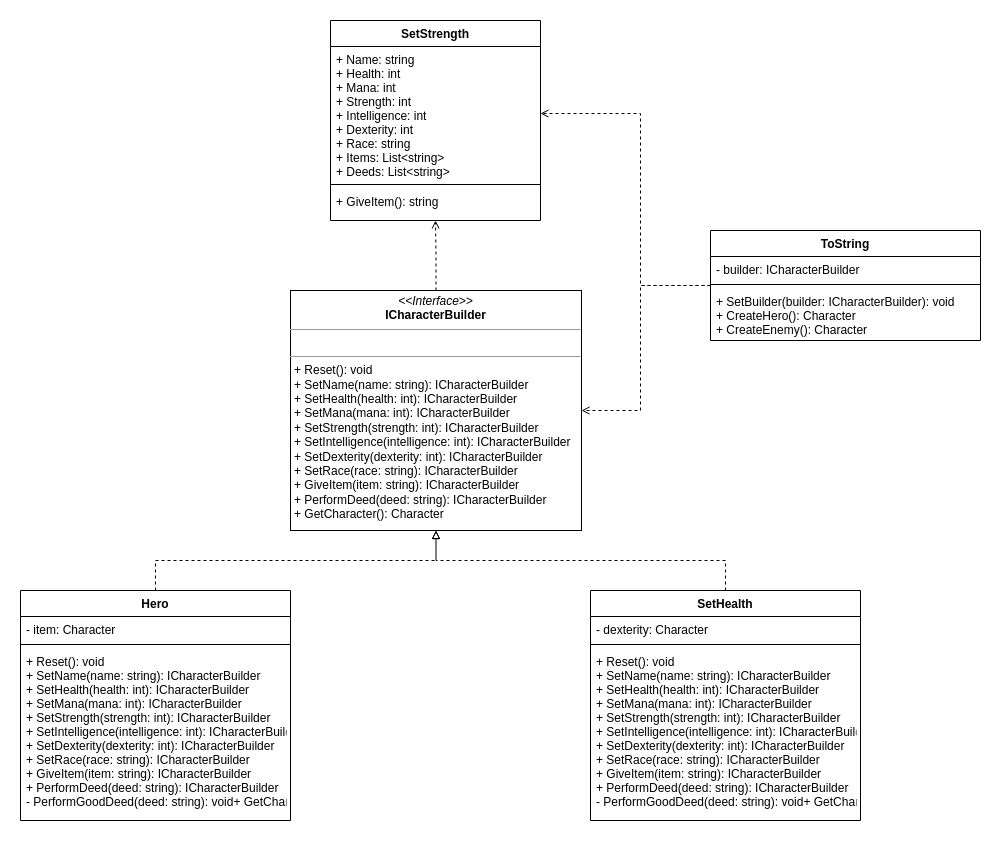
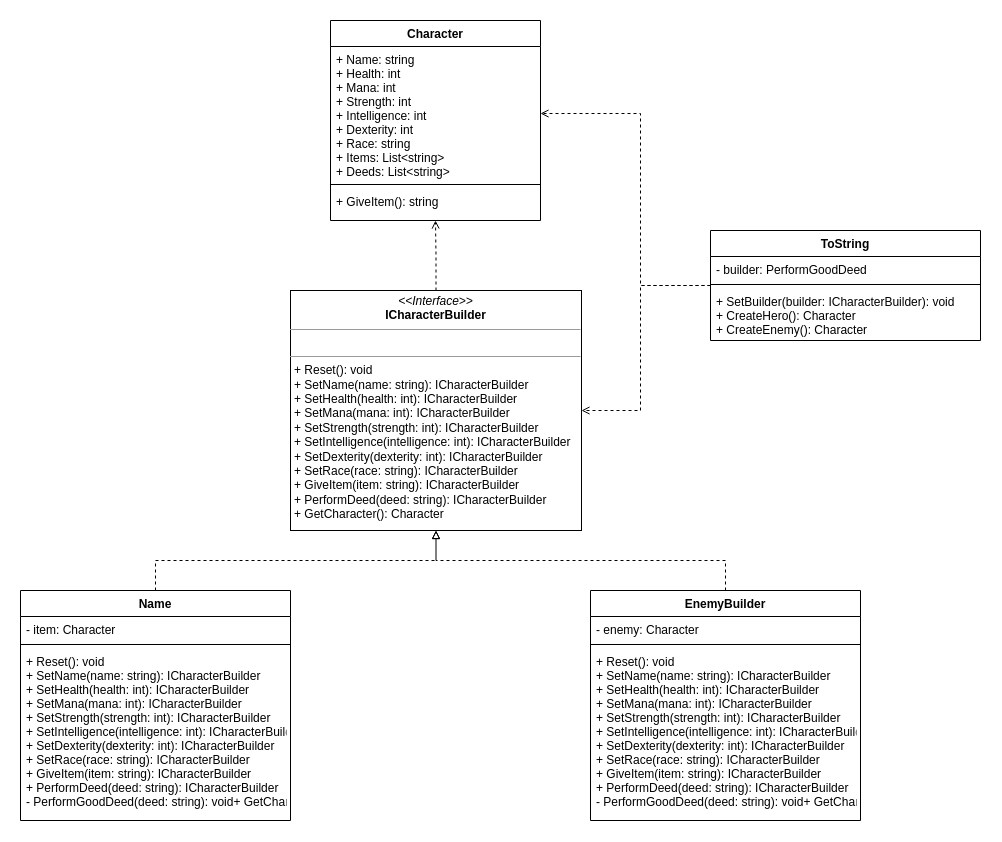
node "SetStrength": label "SetStrength" -> "Character"
node "- builder: ICharacterBuilder": label "- builder: ICharacterBuilder" -> "- builder: PerformGoodDeed"
node "Hero": label "Hero" -> "Name"
node "SetHealth": label "SetHealth" -> "EnemyBuilder"
node "- dexterity: Character": label "- dexterity: Character" -> "- enemy: Character"
